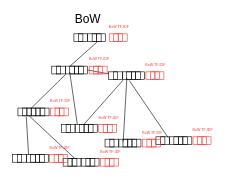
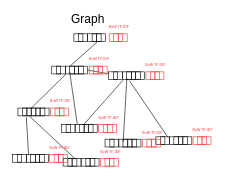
node "BoW": label "BoW" -> "Graph"
